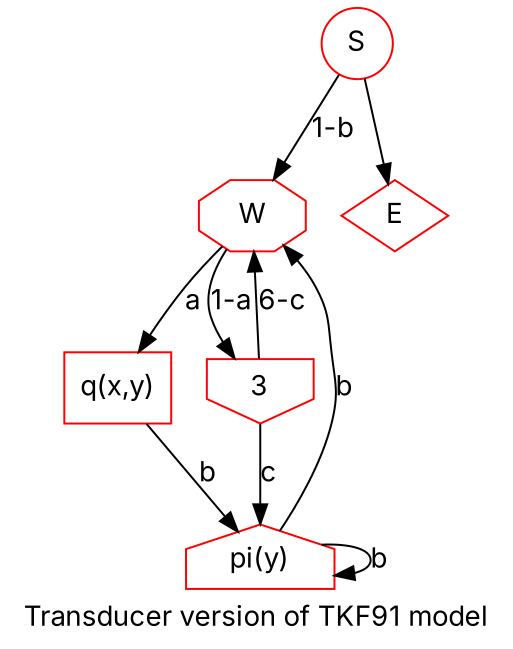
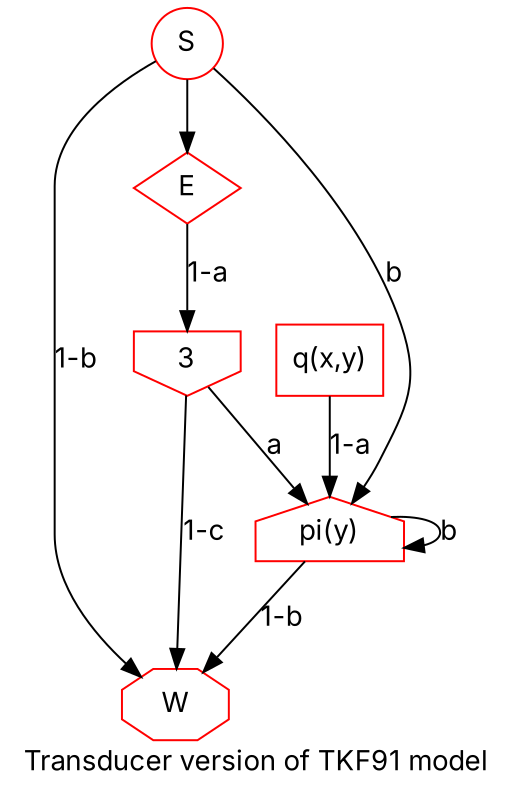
edge "S" -> "pi(y)": added, label "b"
edge "W" -> "q(x,y)": removed, label "a"
edge "W" -> "3": now "E" -> "3"
edge "3" -> "W": label "6-c" -> "1-c"
edge "pi(y)" -> "W": label "b" -> "1-b"
edge "q(x,y)" -> "pi(y)": label "b" -> "1-a"
edge "3" -> "pi(y)": label "c" -> "a"
